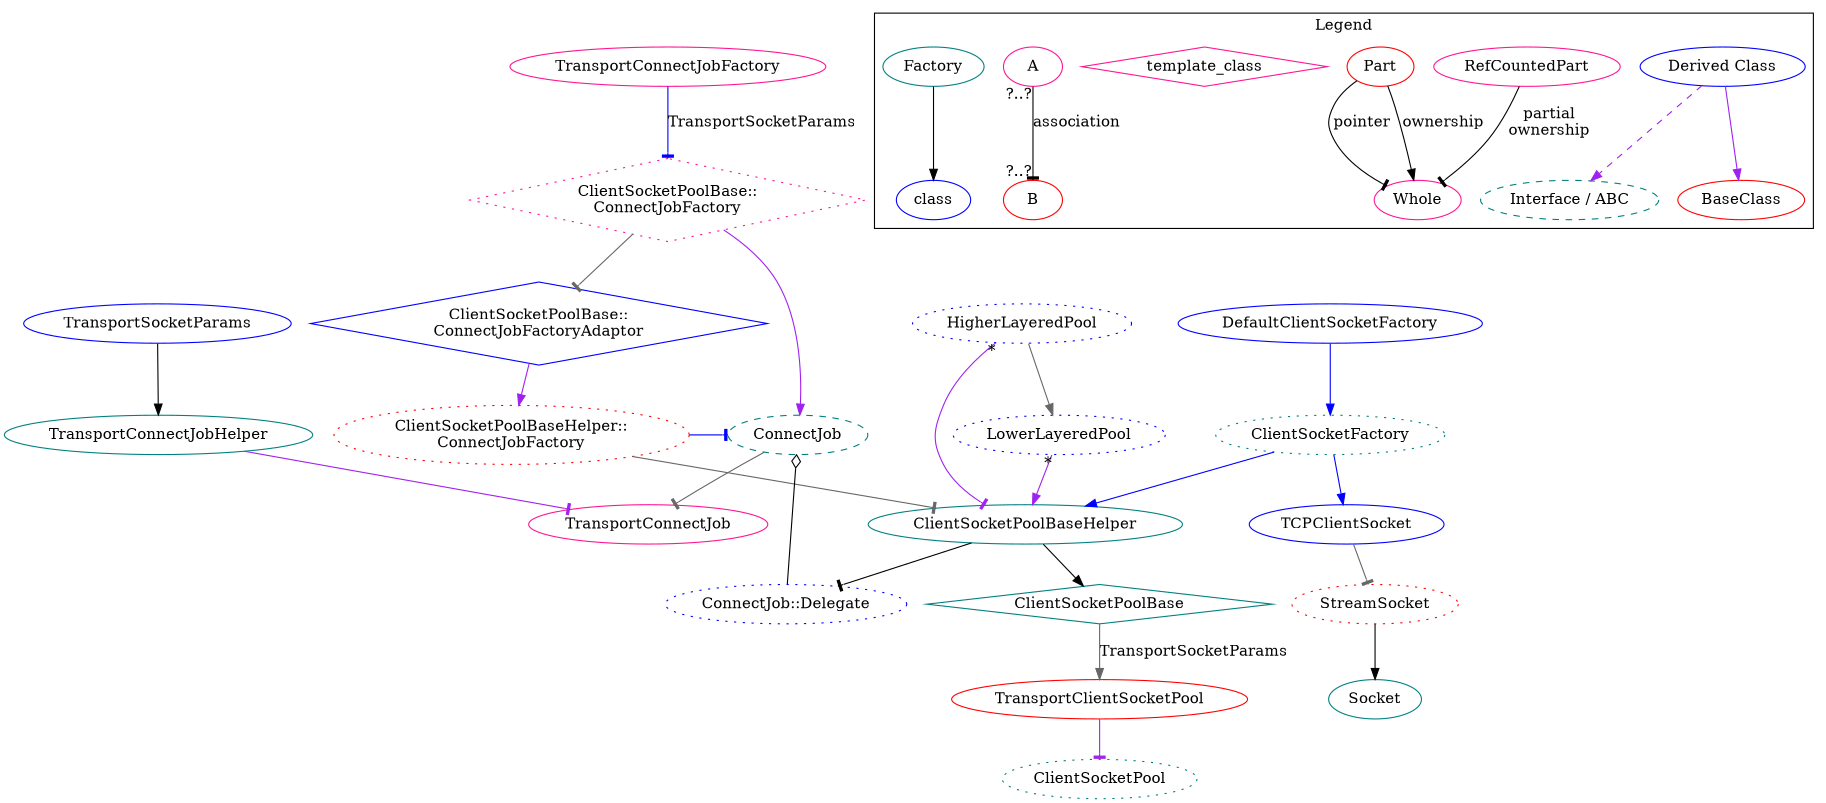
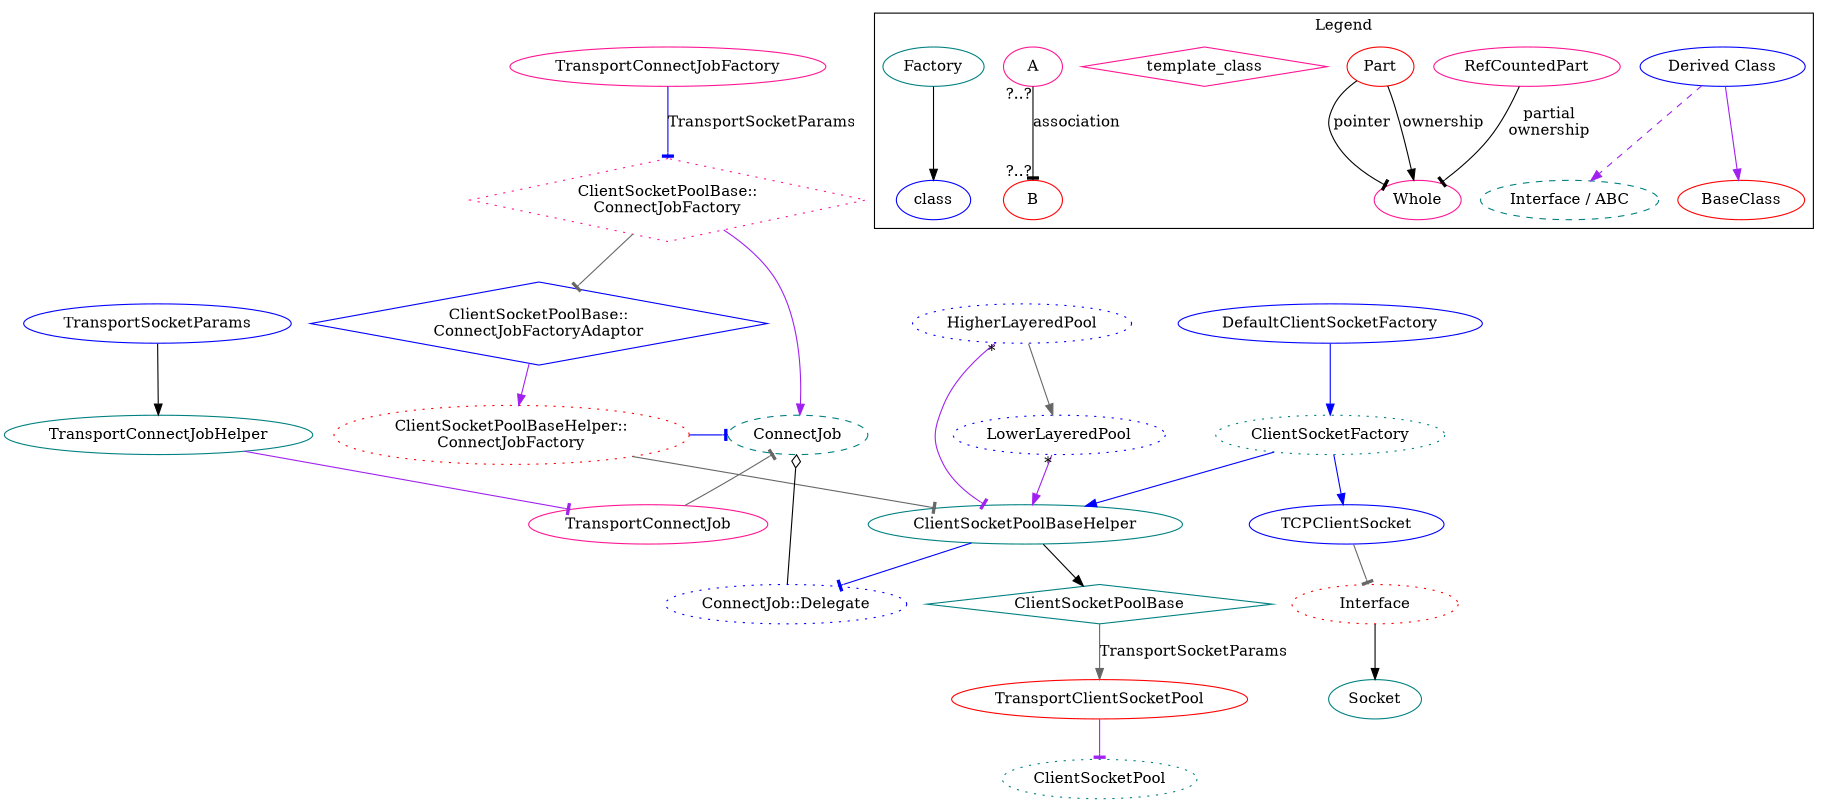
edge "ConnectJob" -> "TransportConnectJob": reversed
edge "ClientSocketPoolBaseHelper" -> "ConnectJob::Delegate": color black -> blue
node "StreamSocket": label "StreamSocket" -> "Interface"
